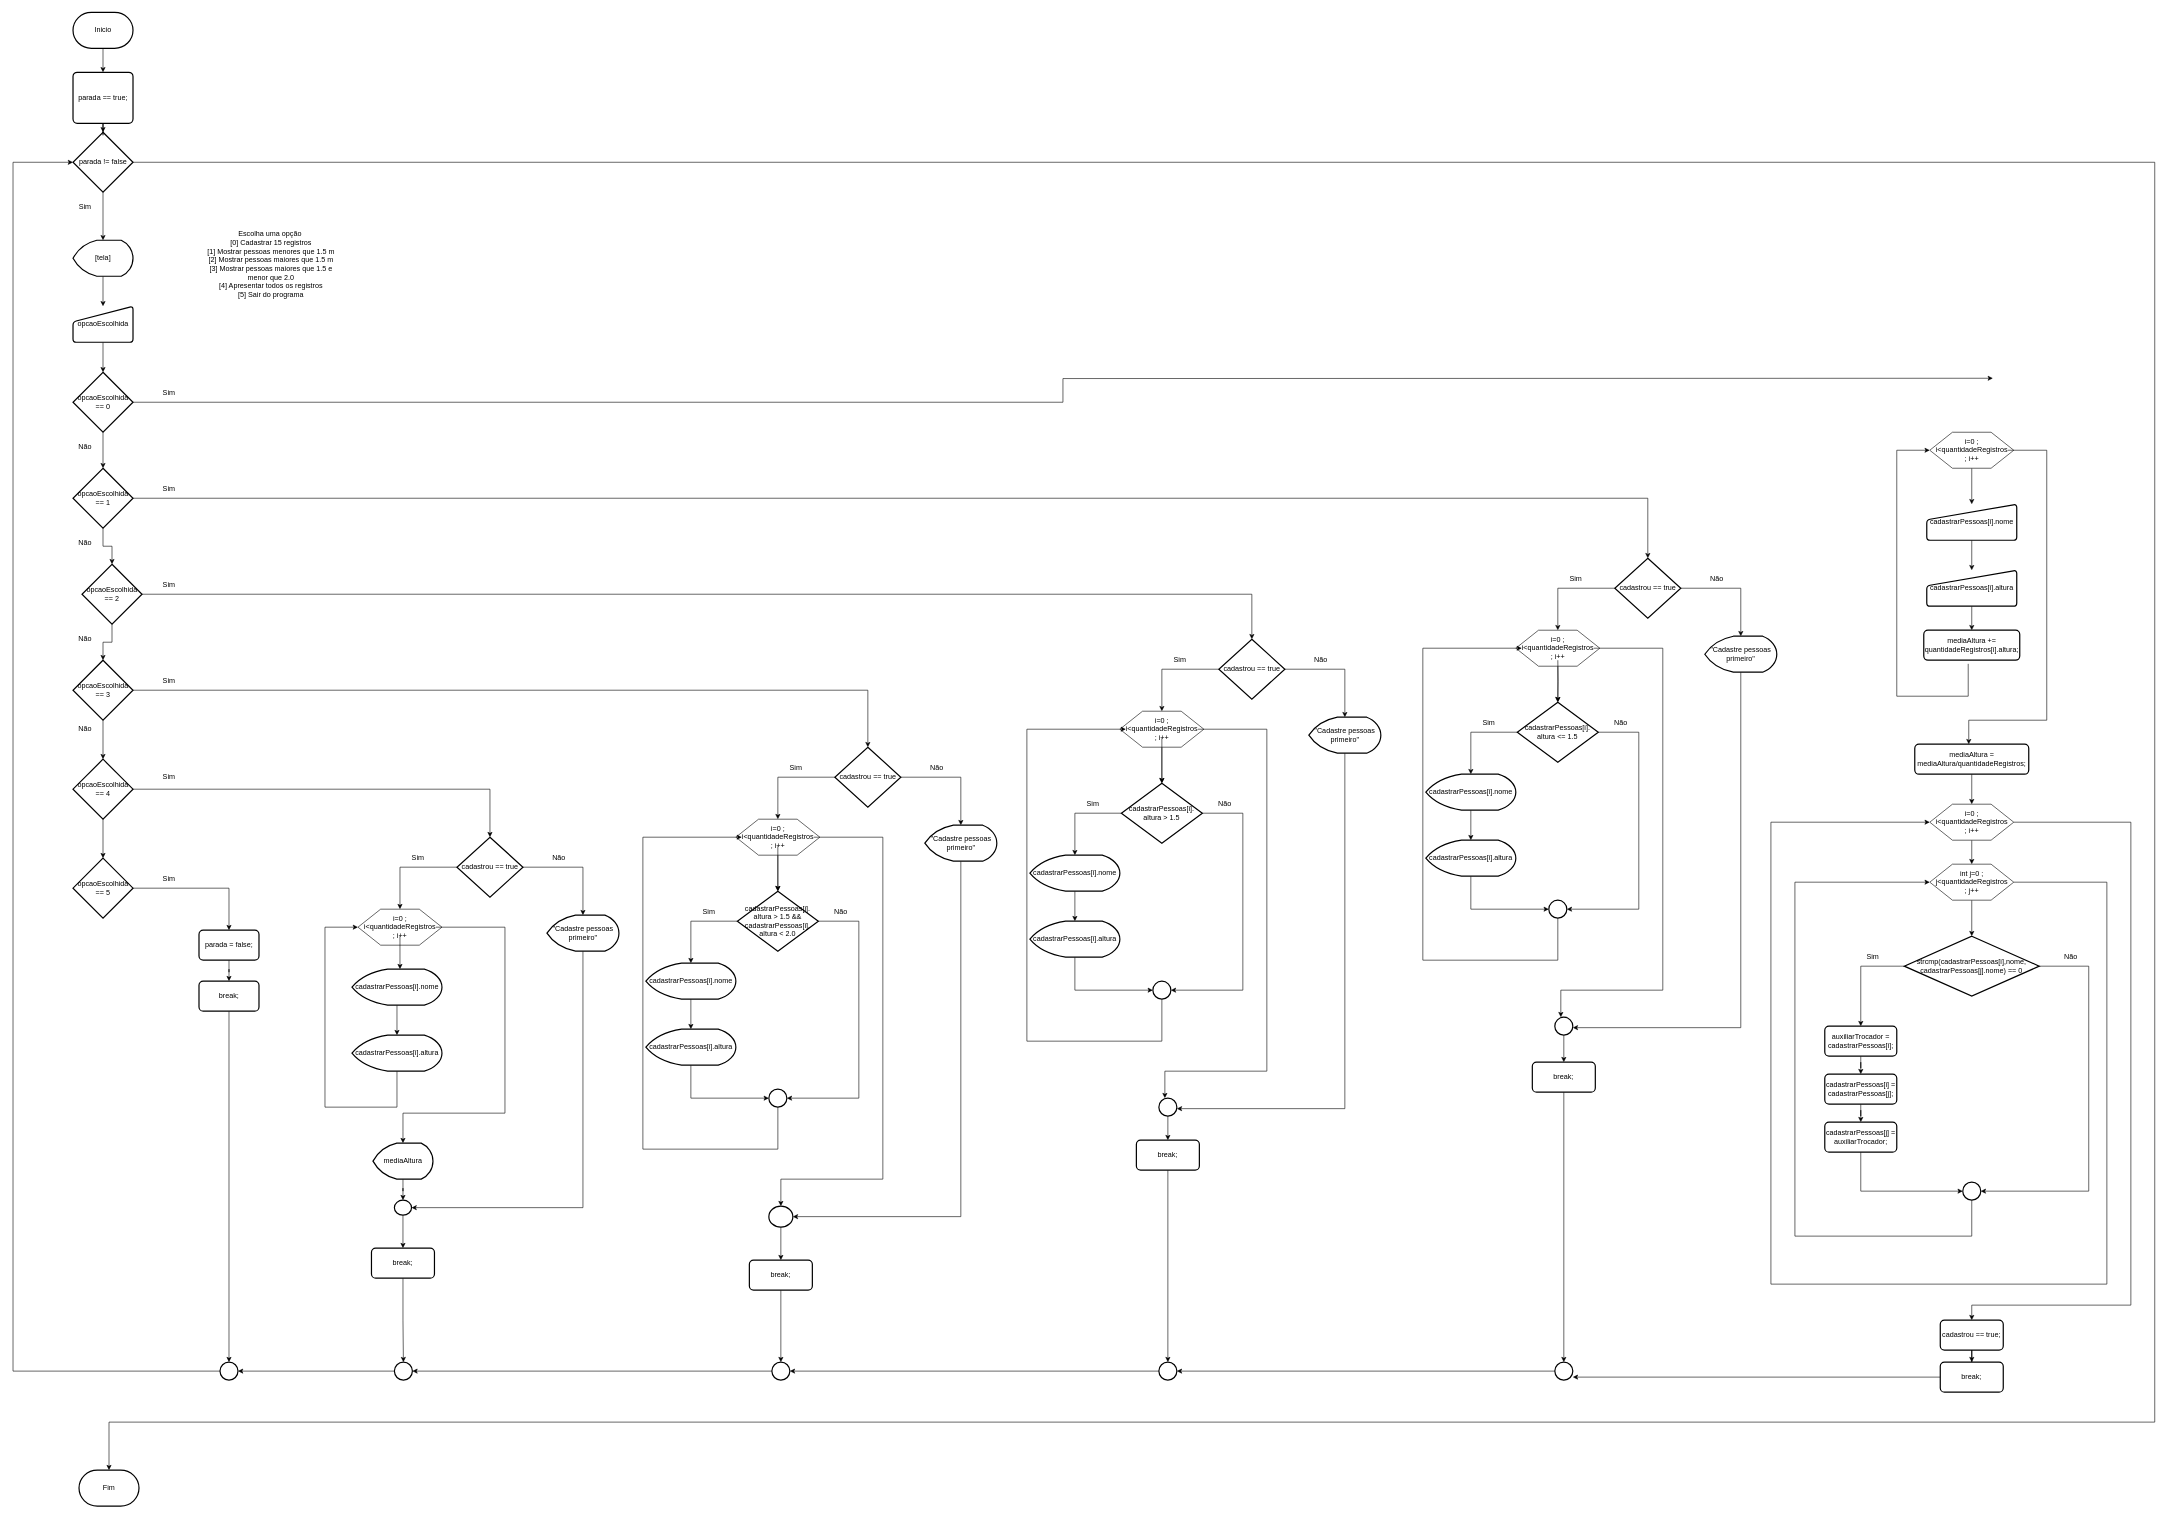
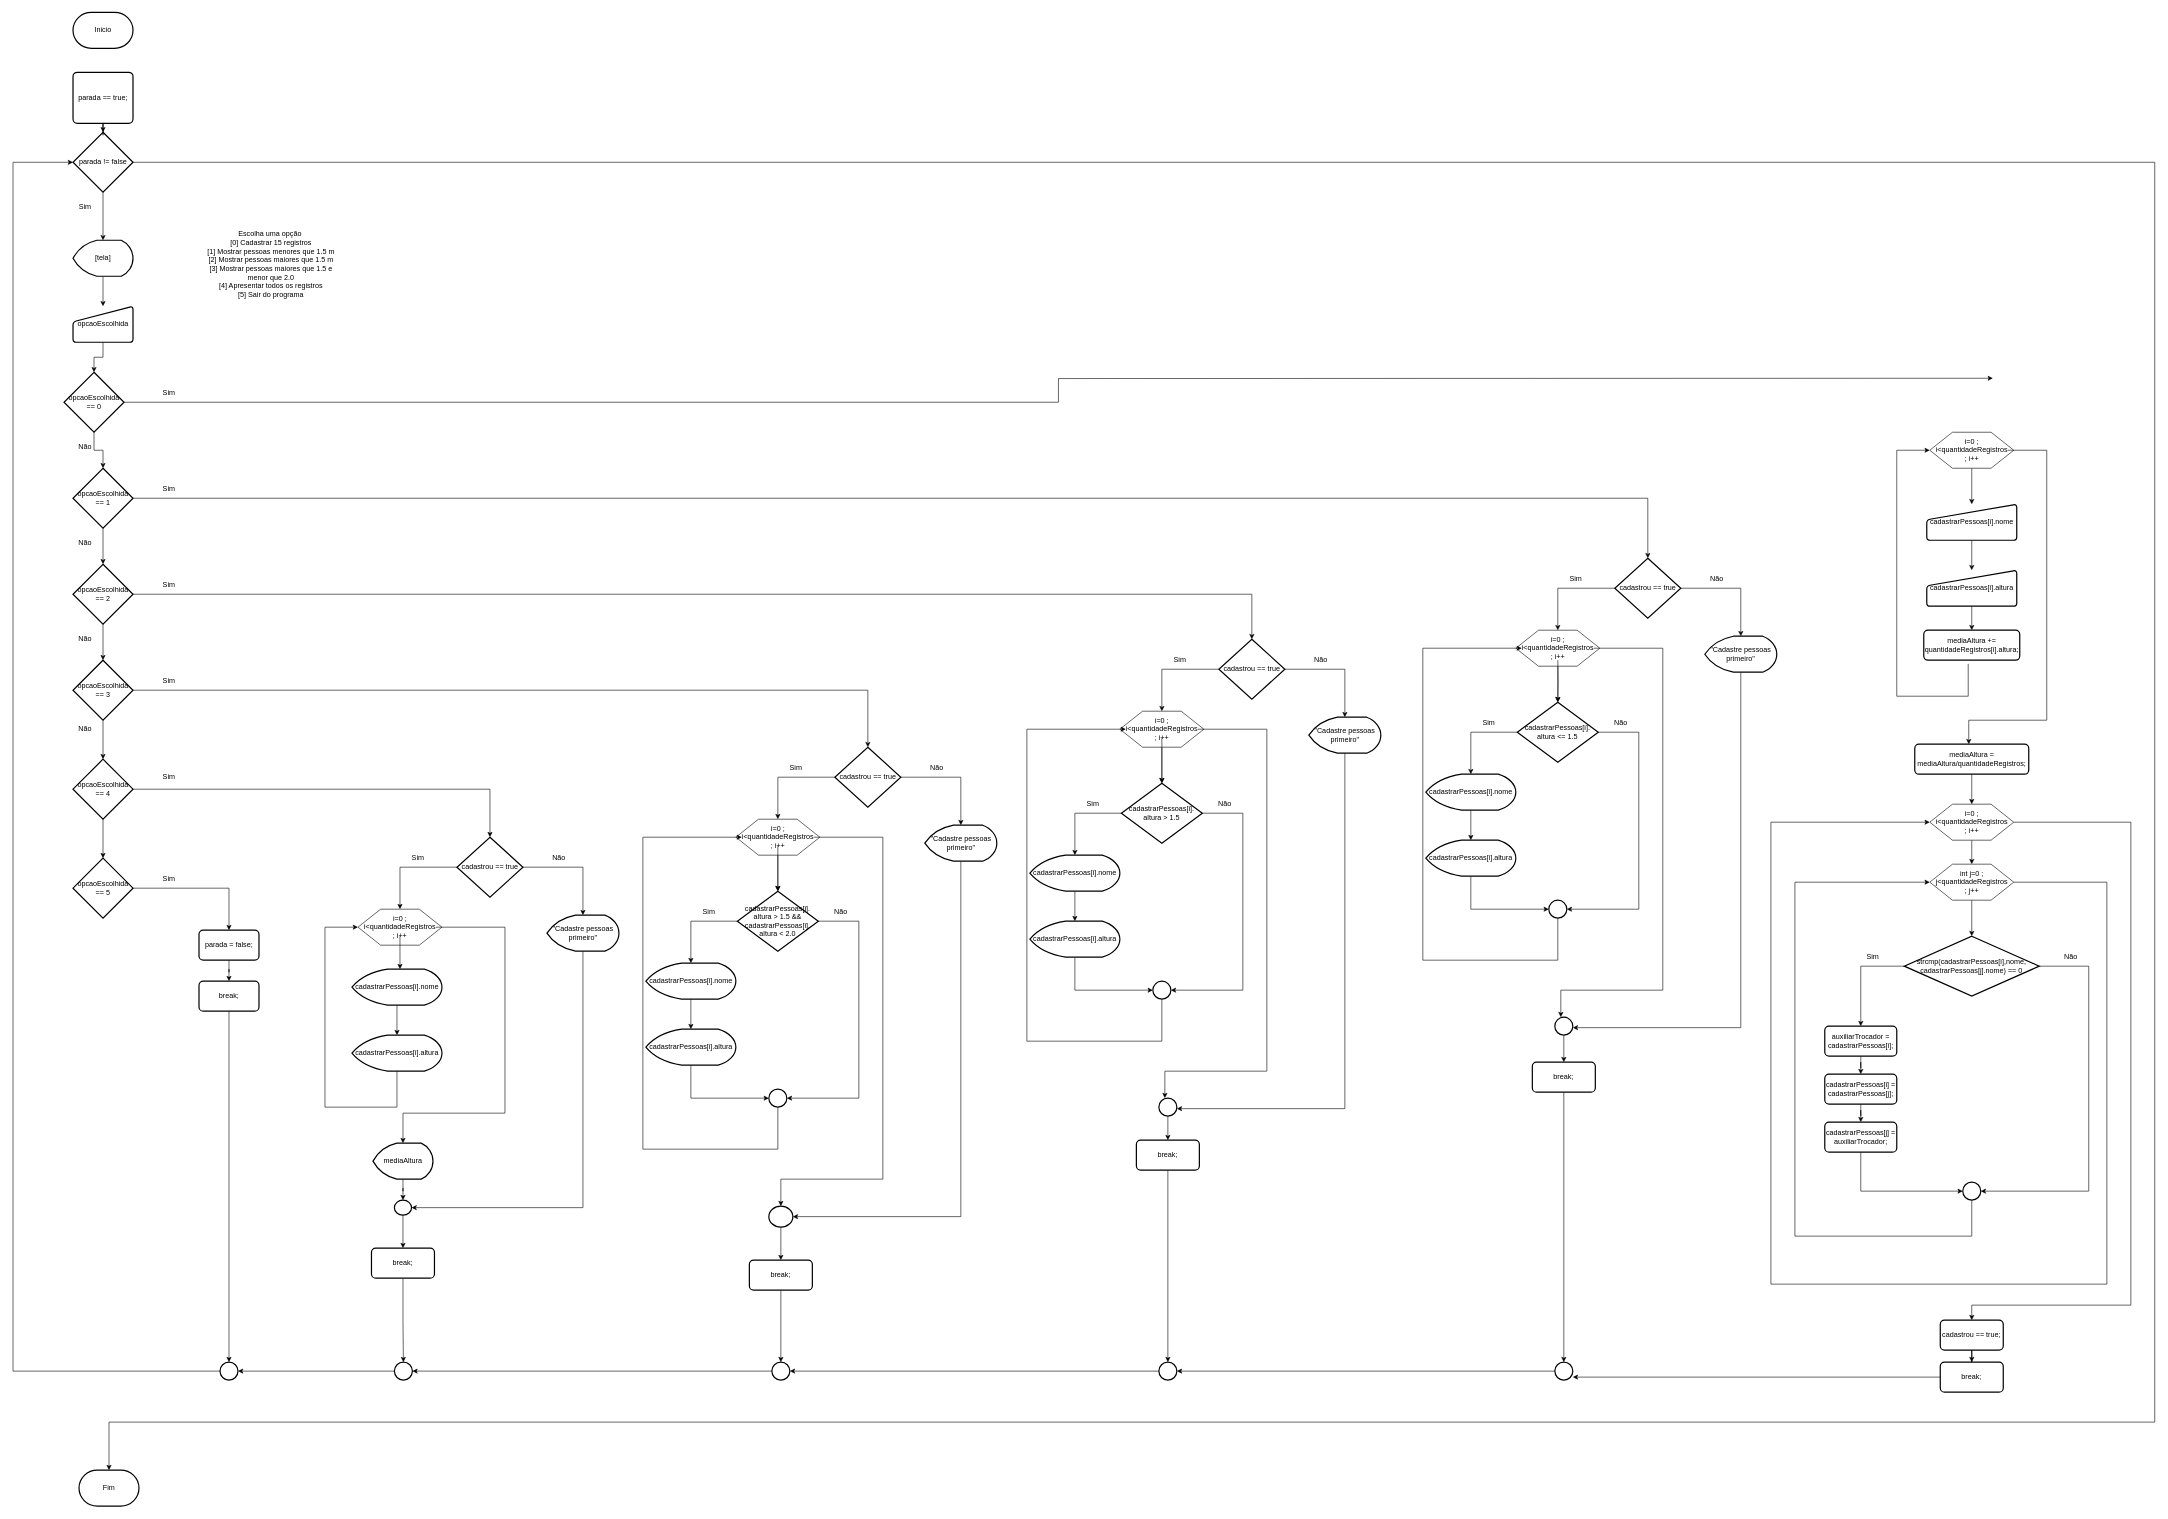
edge "Inicio" -> "parada == true;": removed
node "opcaoEscolhida == 0": moved (103, 402) -> (94, 402)
node "opcaoEscolhida == 2": moved (112, 594) -> (103, 594)
